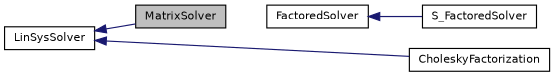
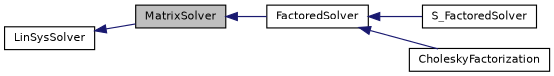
edge "FactoredSolver" -> "MatrixSolver": added
edge "CholeskyFactorization" -> "LinSysSolver": now "CholeskyFactorization" -> "FactoredSolver"
